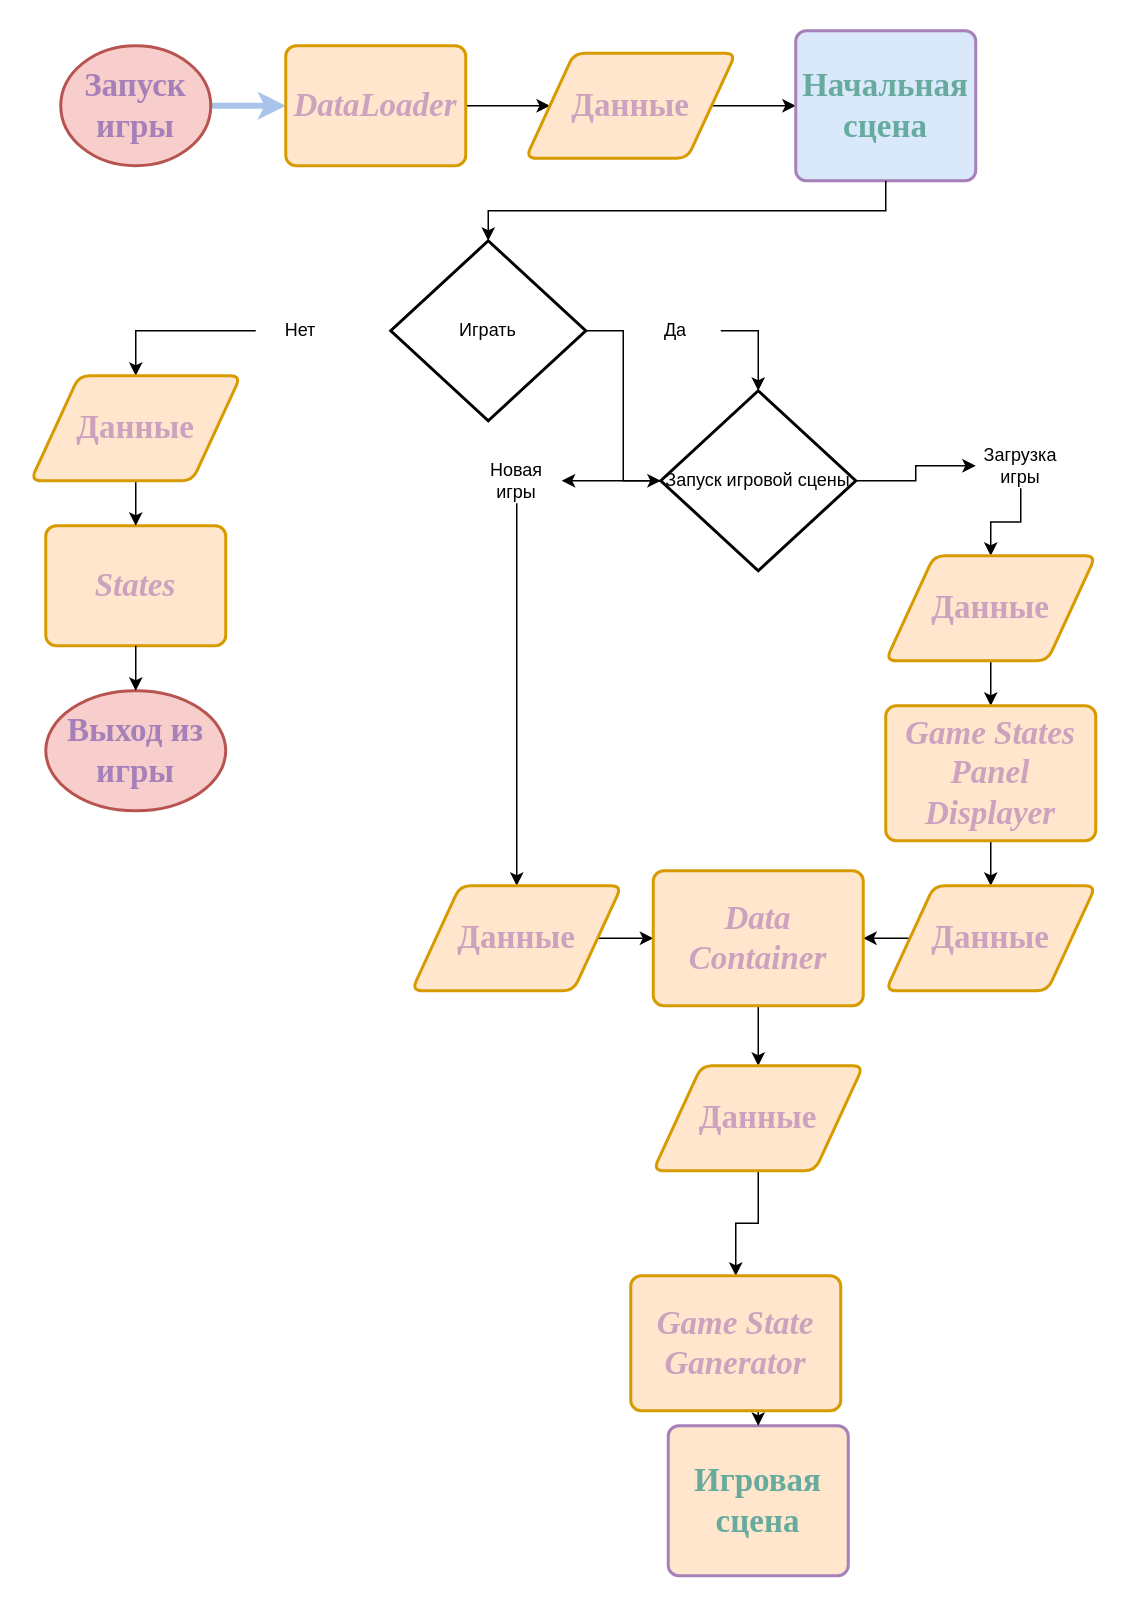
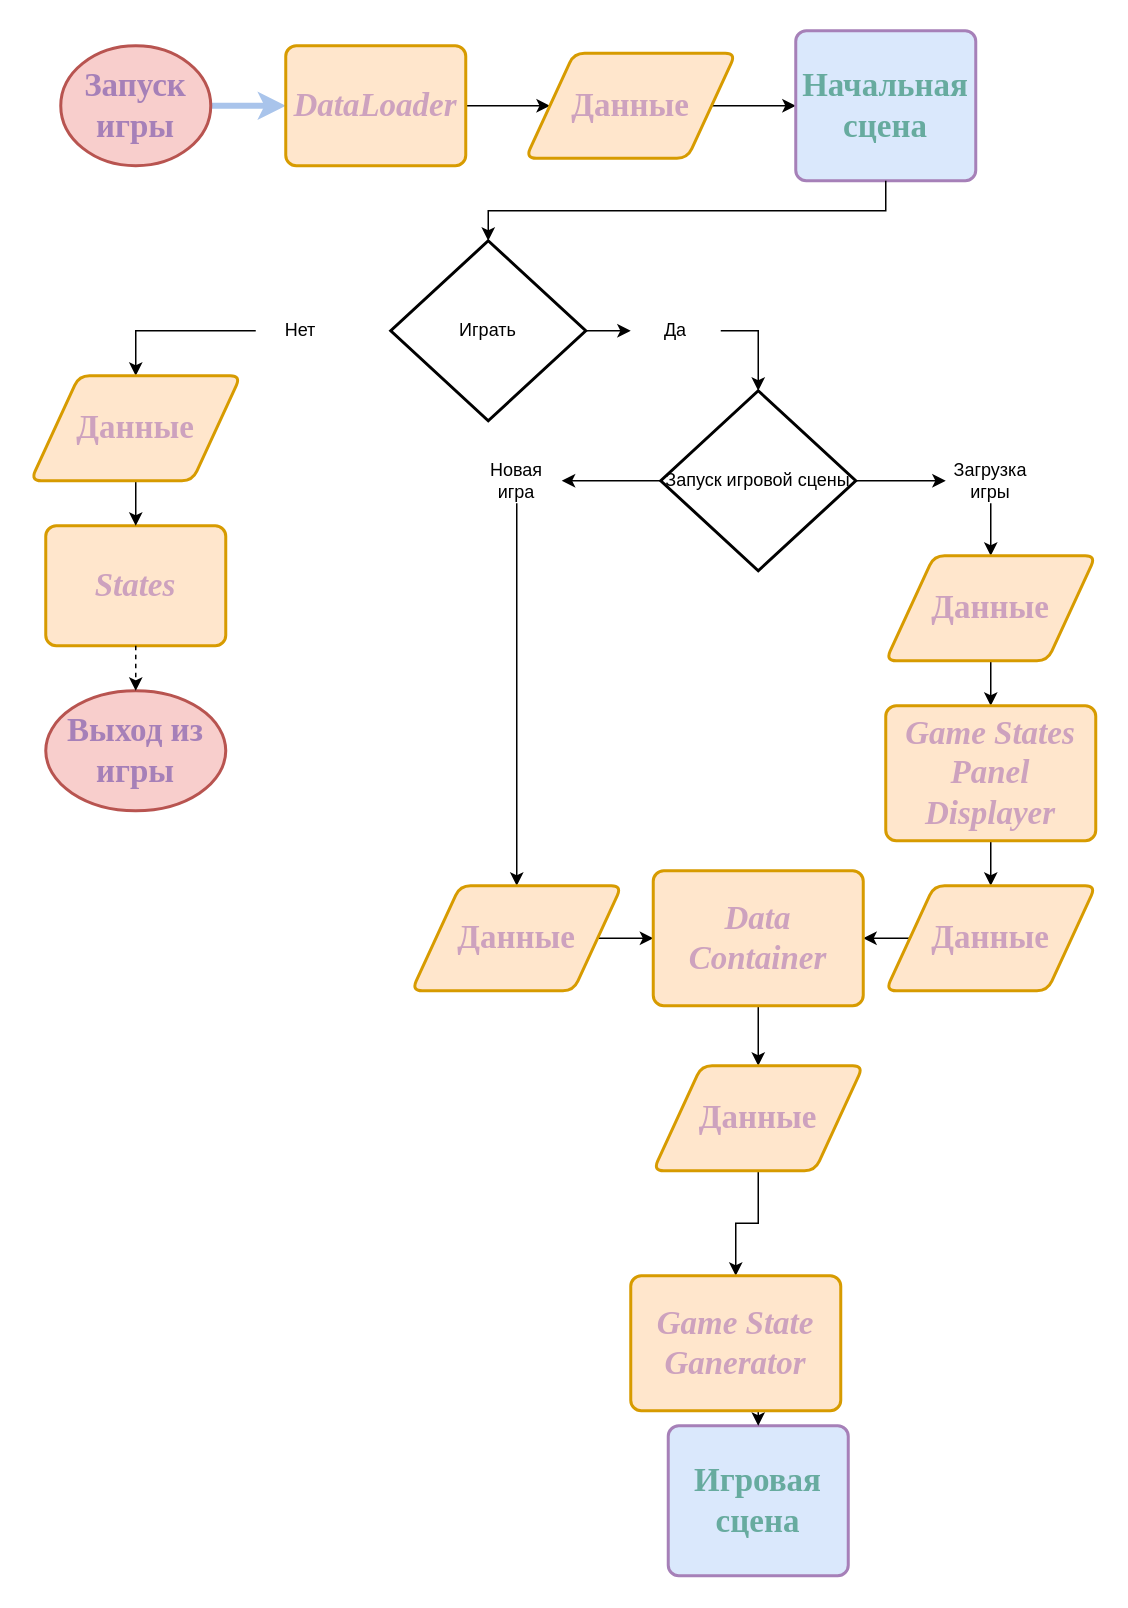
edge "Играть" -> "Запуск игровой сцены": now "Играть" -> "Да"
node "Загрузка игры": moved (1021, 466) -> (991, 481)
node "Новая игры": label "Новая игры" -> "Новая игра"
edge "States" -> "Выход из игры": style solid -> dashed
node "Игровая сцена": fillcolor #ffe6cc -> #dae8fc
